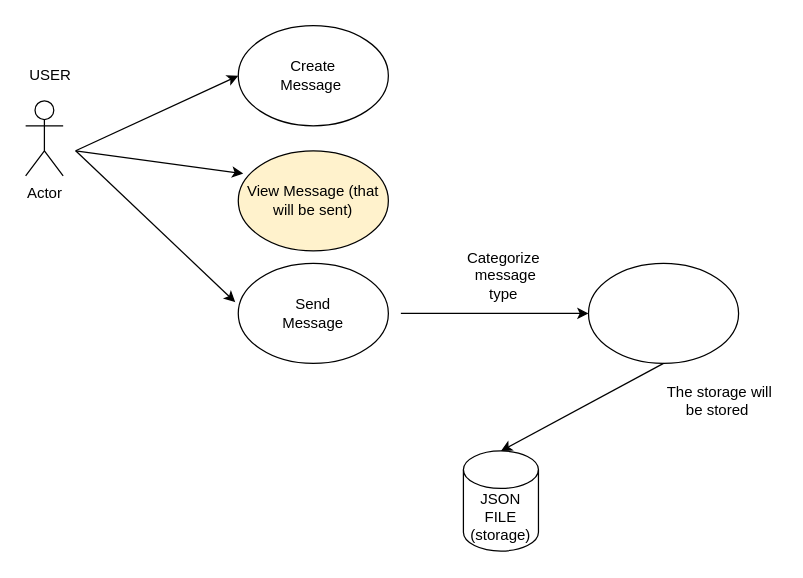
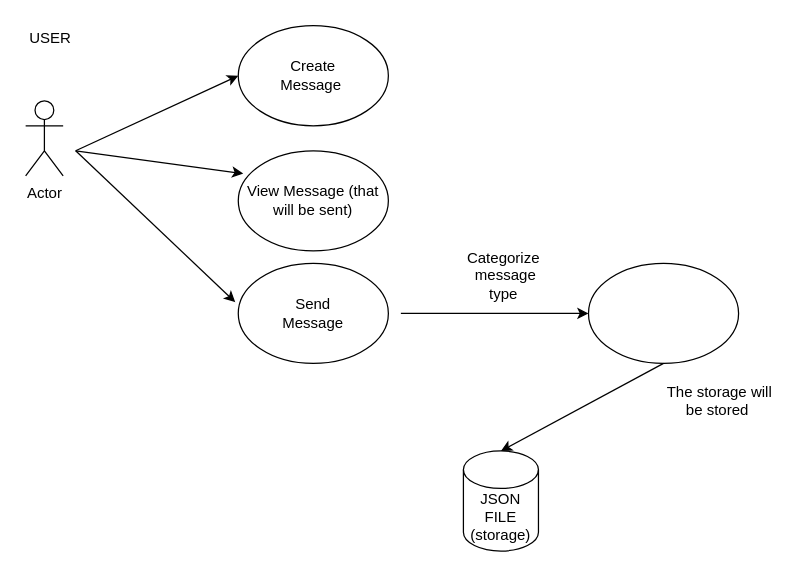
node "USER": moved (51, 76) -> (51, 38)
node "View Message (that will be sent)": fillcolor #fff2cc -> #ffffff
